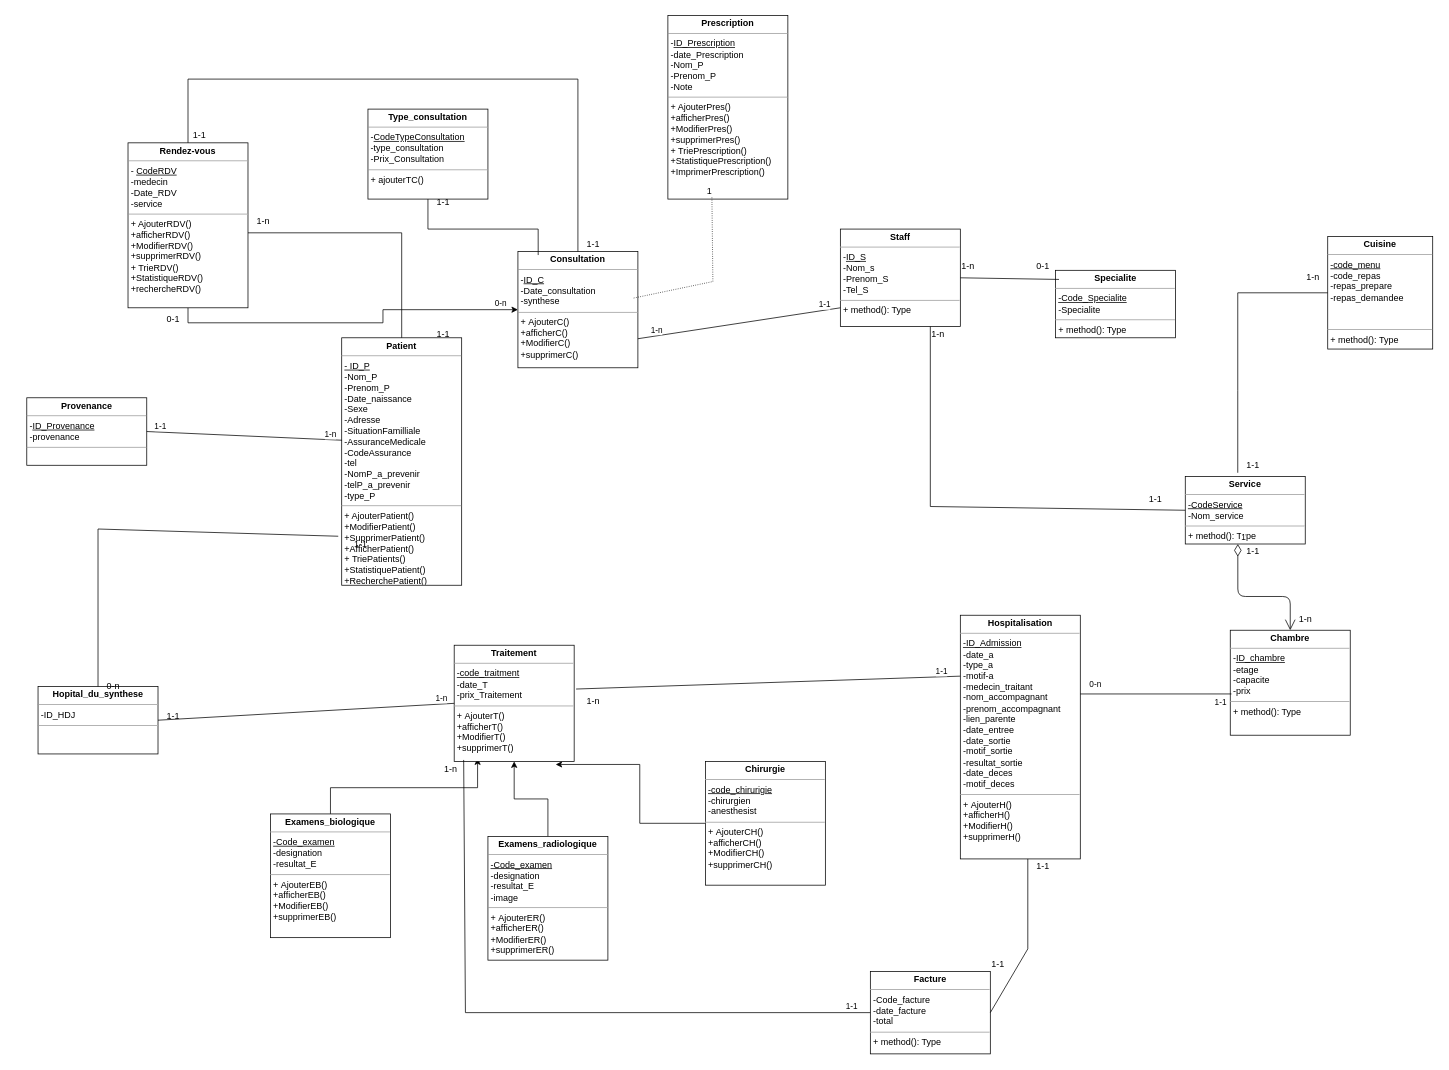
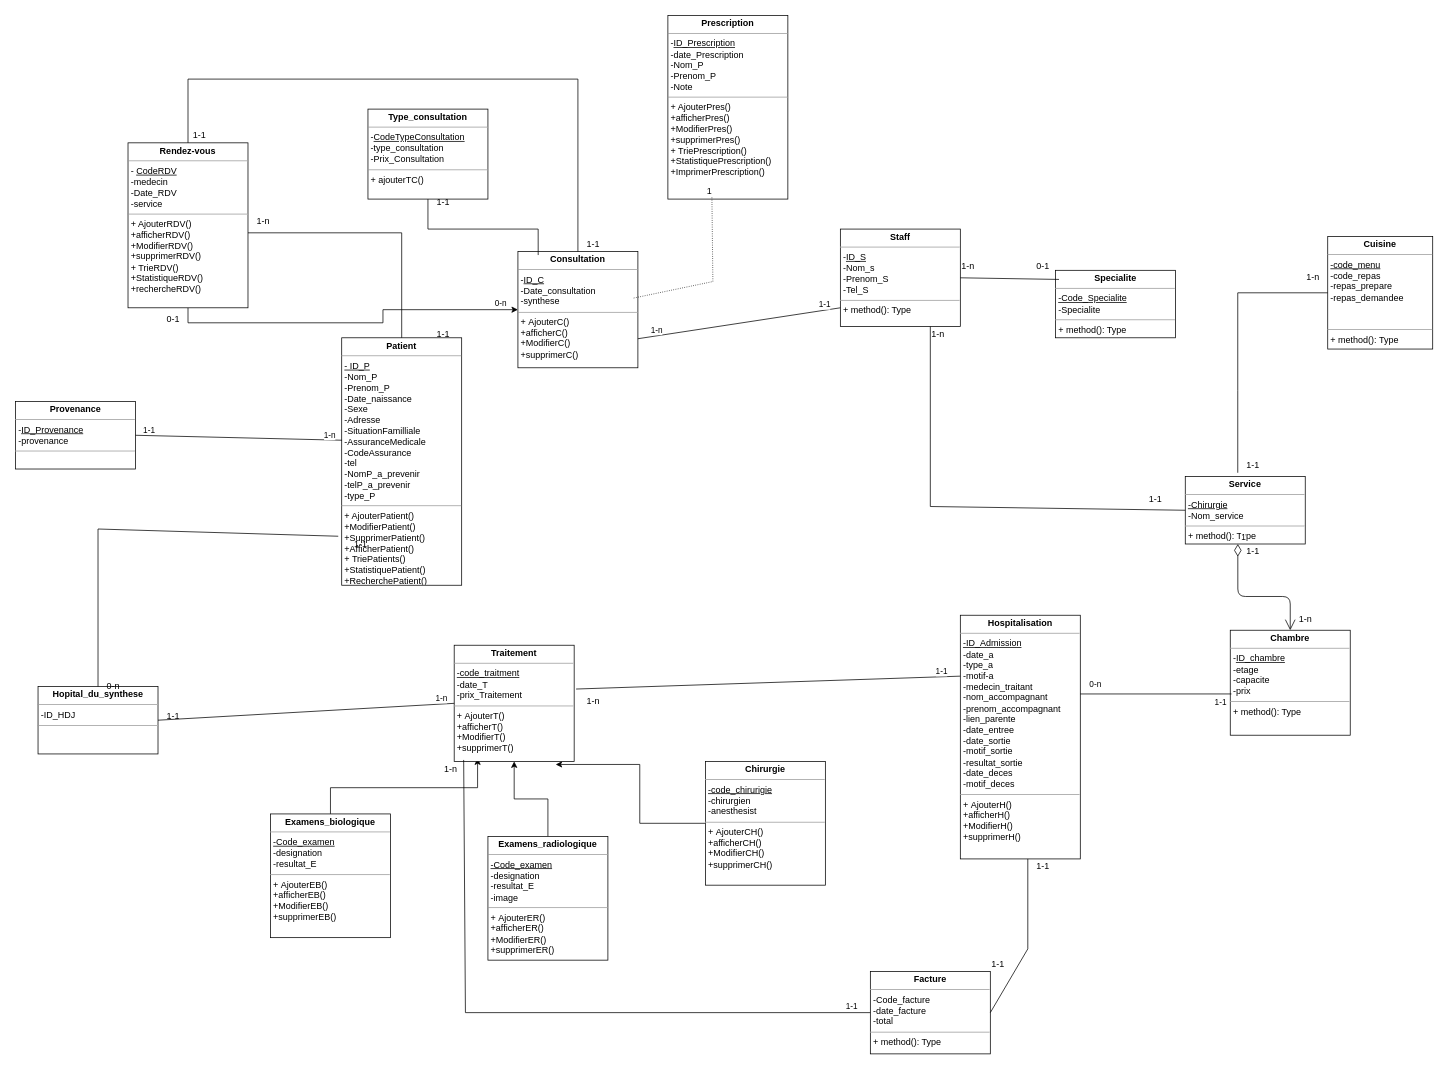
node "Provenance -ID_Provenance -provenance": moved (87, 432) -> (75, 435)
node "Service -CodeService -Nom_service + method(): Type": label "Service -CodeService -Nom_service + method(): Type" -> "Service -Chirurgie -Nom_service + method(): Type"
